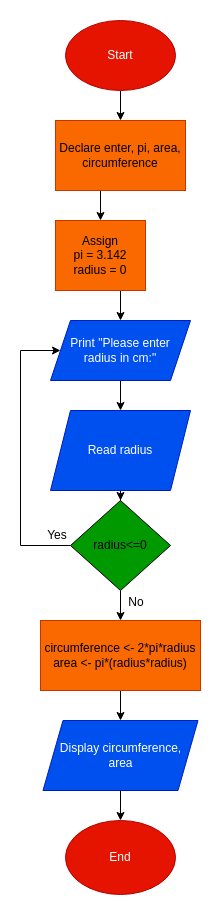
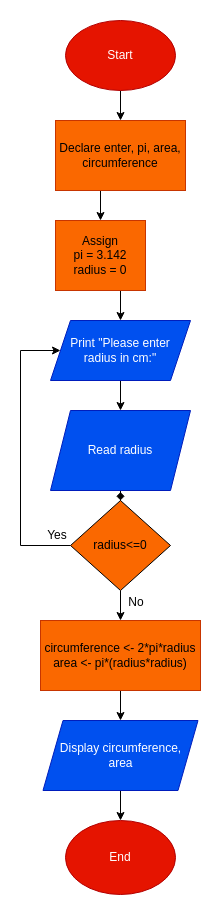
edge "Read radius" -> "radius<=0": arrowhead classic -> diamond
node "radius<=0": fillcolor #009900 -> #fa6800
